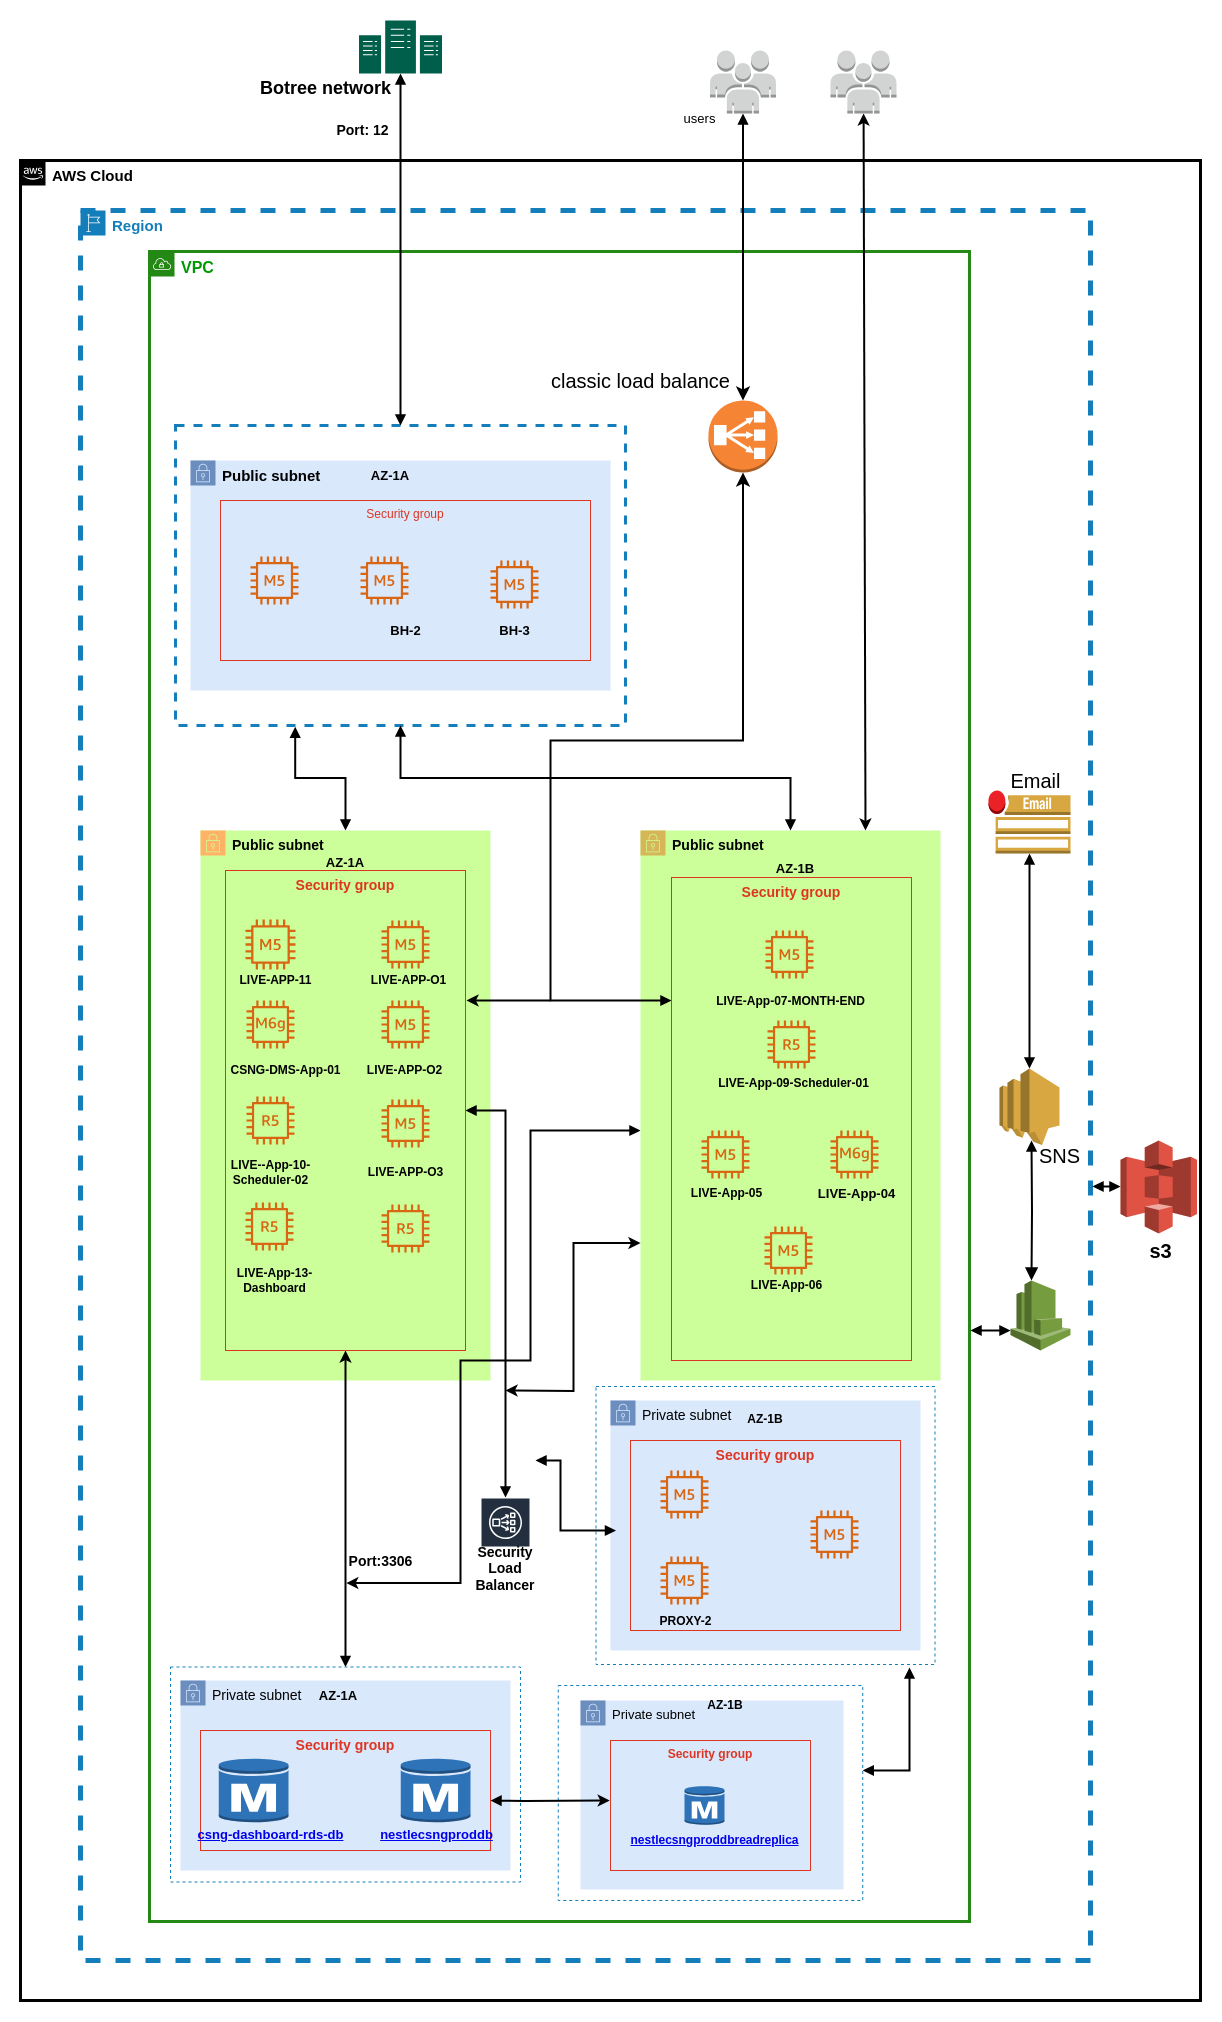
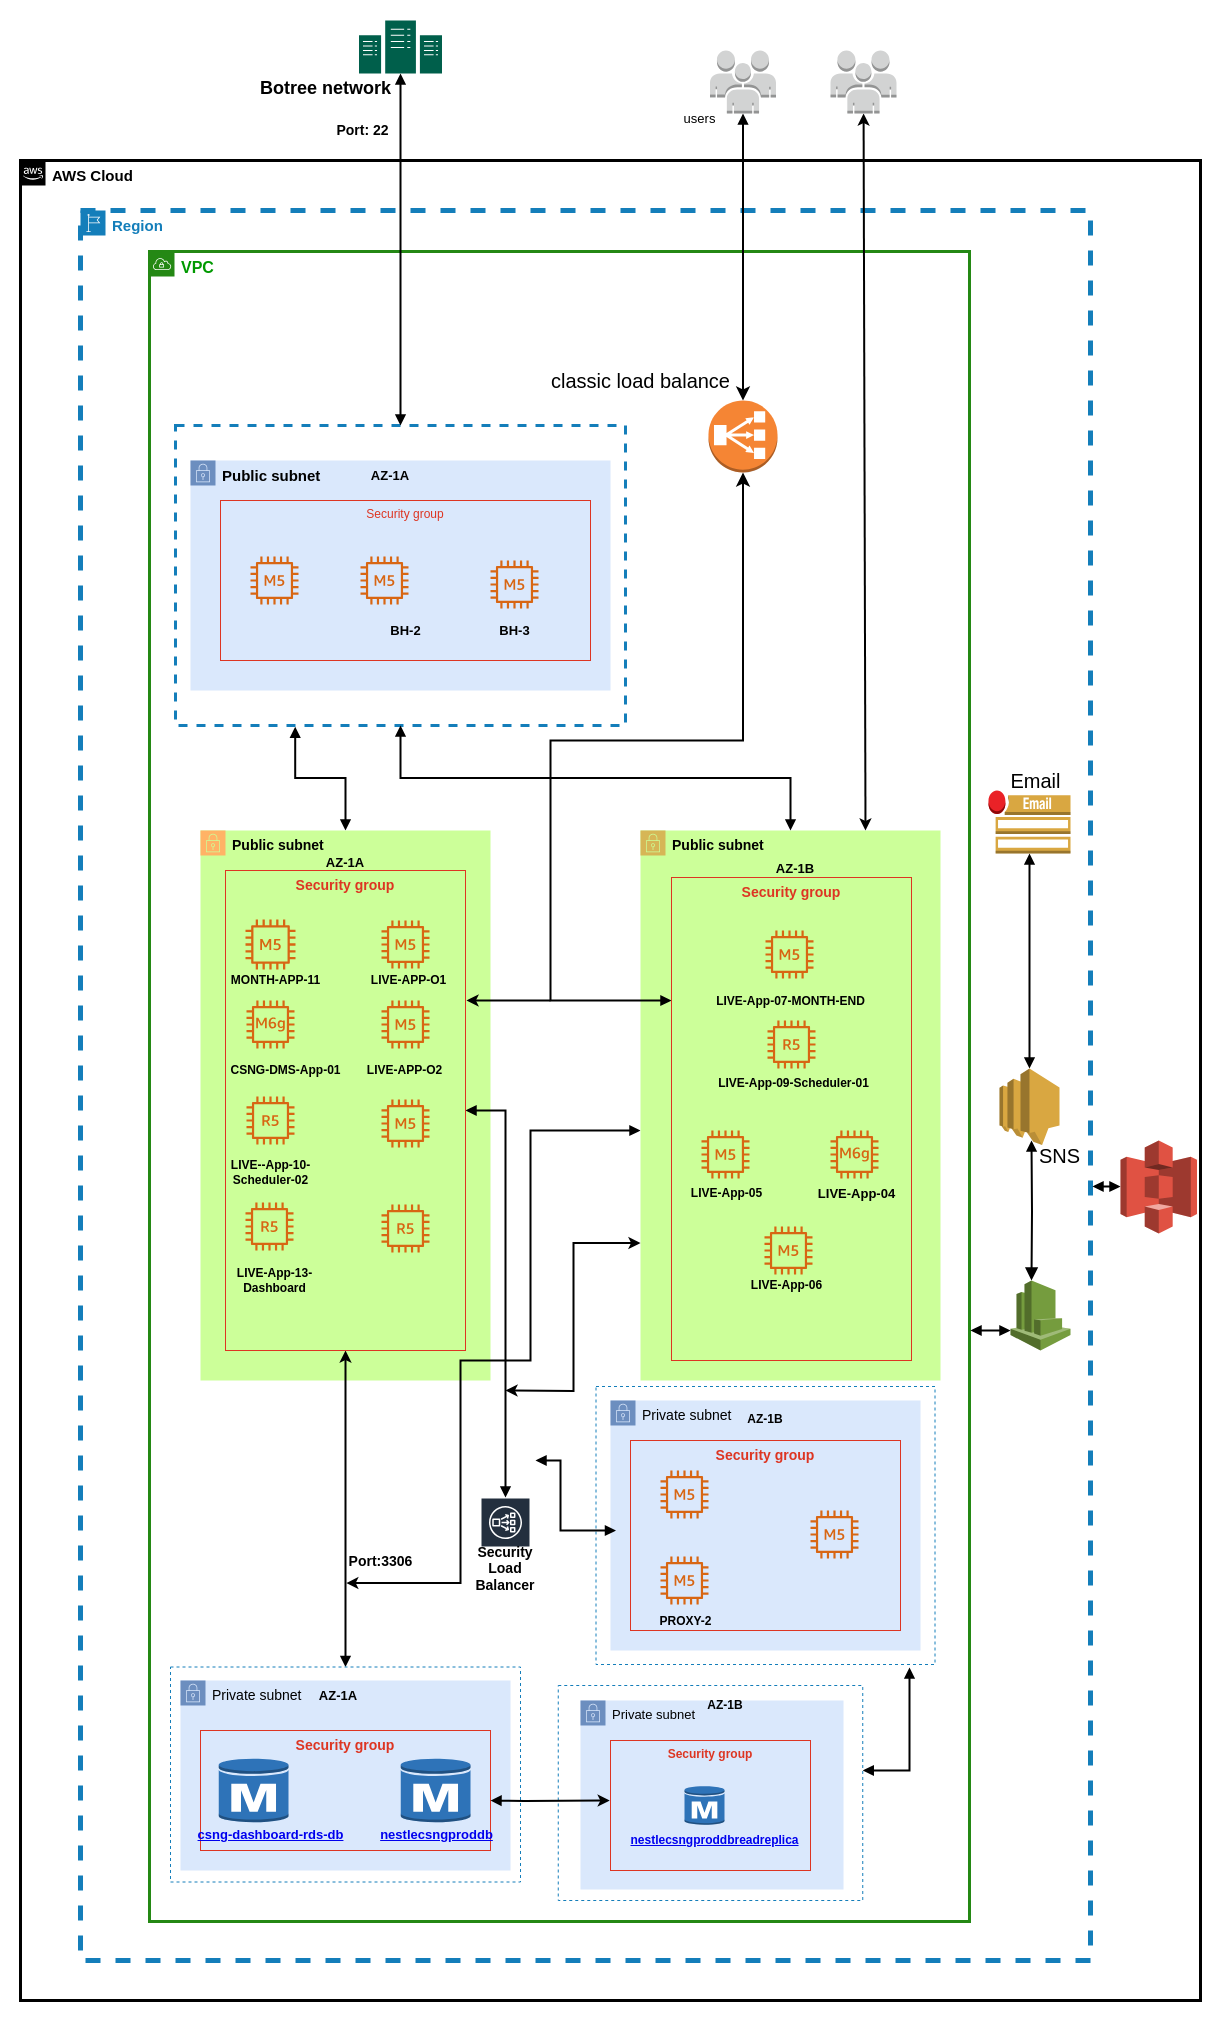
node "Port: 12": label "Port: 12" -> "Port: 22"
node "LIVE-APP-11": label "LIVE-APP-11" -> "MONTH-APP-11"
node "LIVE-APP-O3": removed
node "s3": removed
